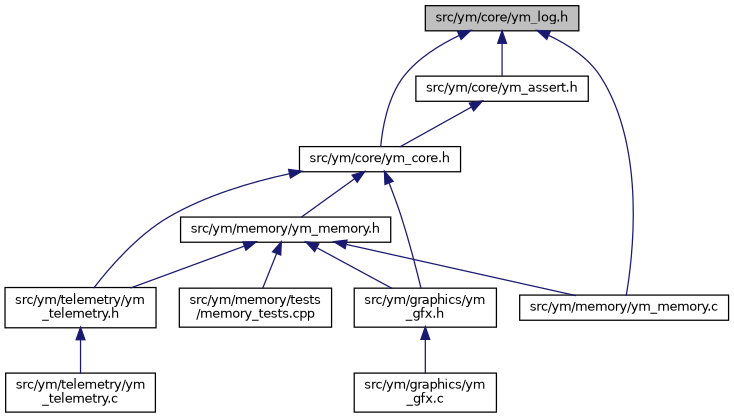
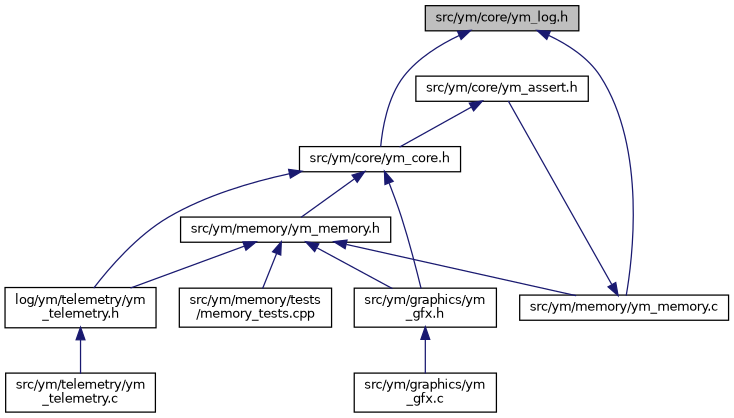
edge "src/ym/core/ym_assert.h" -> "src/ym/core/ym_log.h": now "src/ym/core/ym_assert.h" -> "src/ym/memory/ym_memory.c"
node "src/ym/telemetry/ym _telemetry.h": label "src/ym/telemetry/ym _telemetry.h" -> "log/ym/telemetry/ym _telemetry.h"
